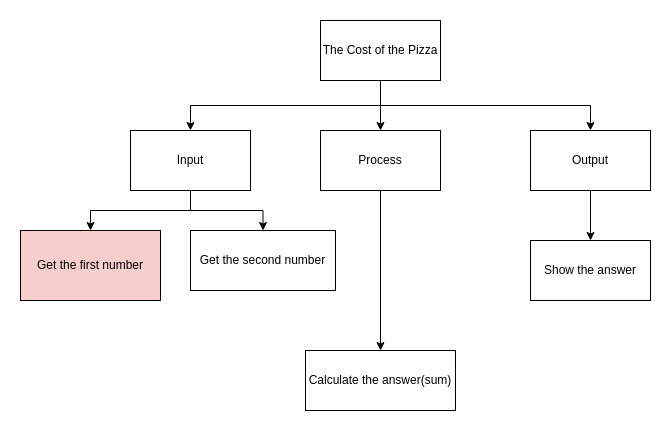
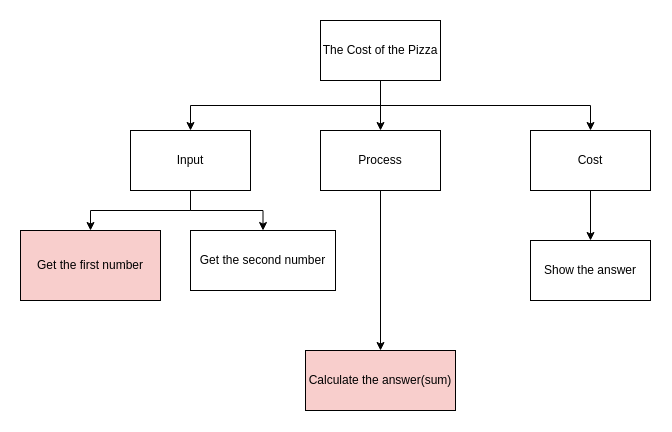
node "Output": label "Output" -> "Cost"
node "Calculate the answer(sum)": fillcolor #ffffff -> #f8cecc
